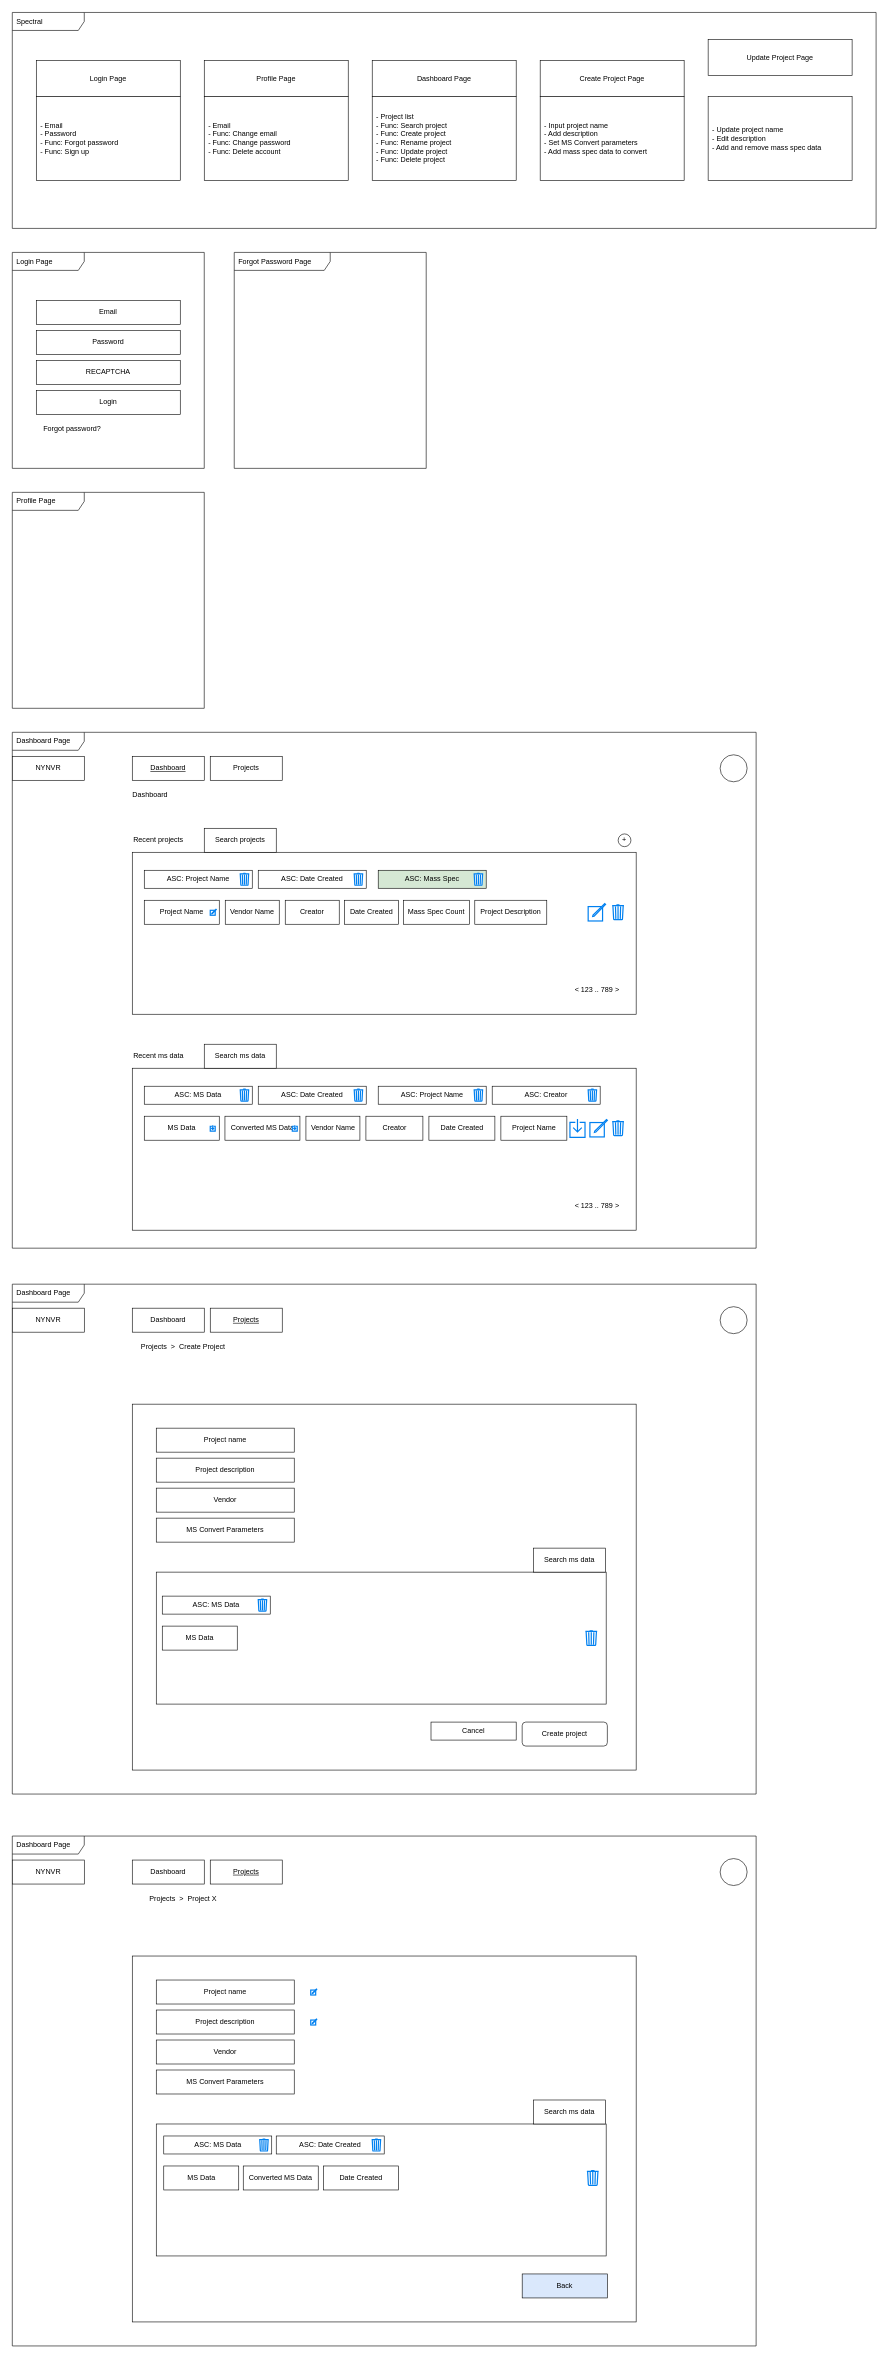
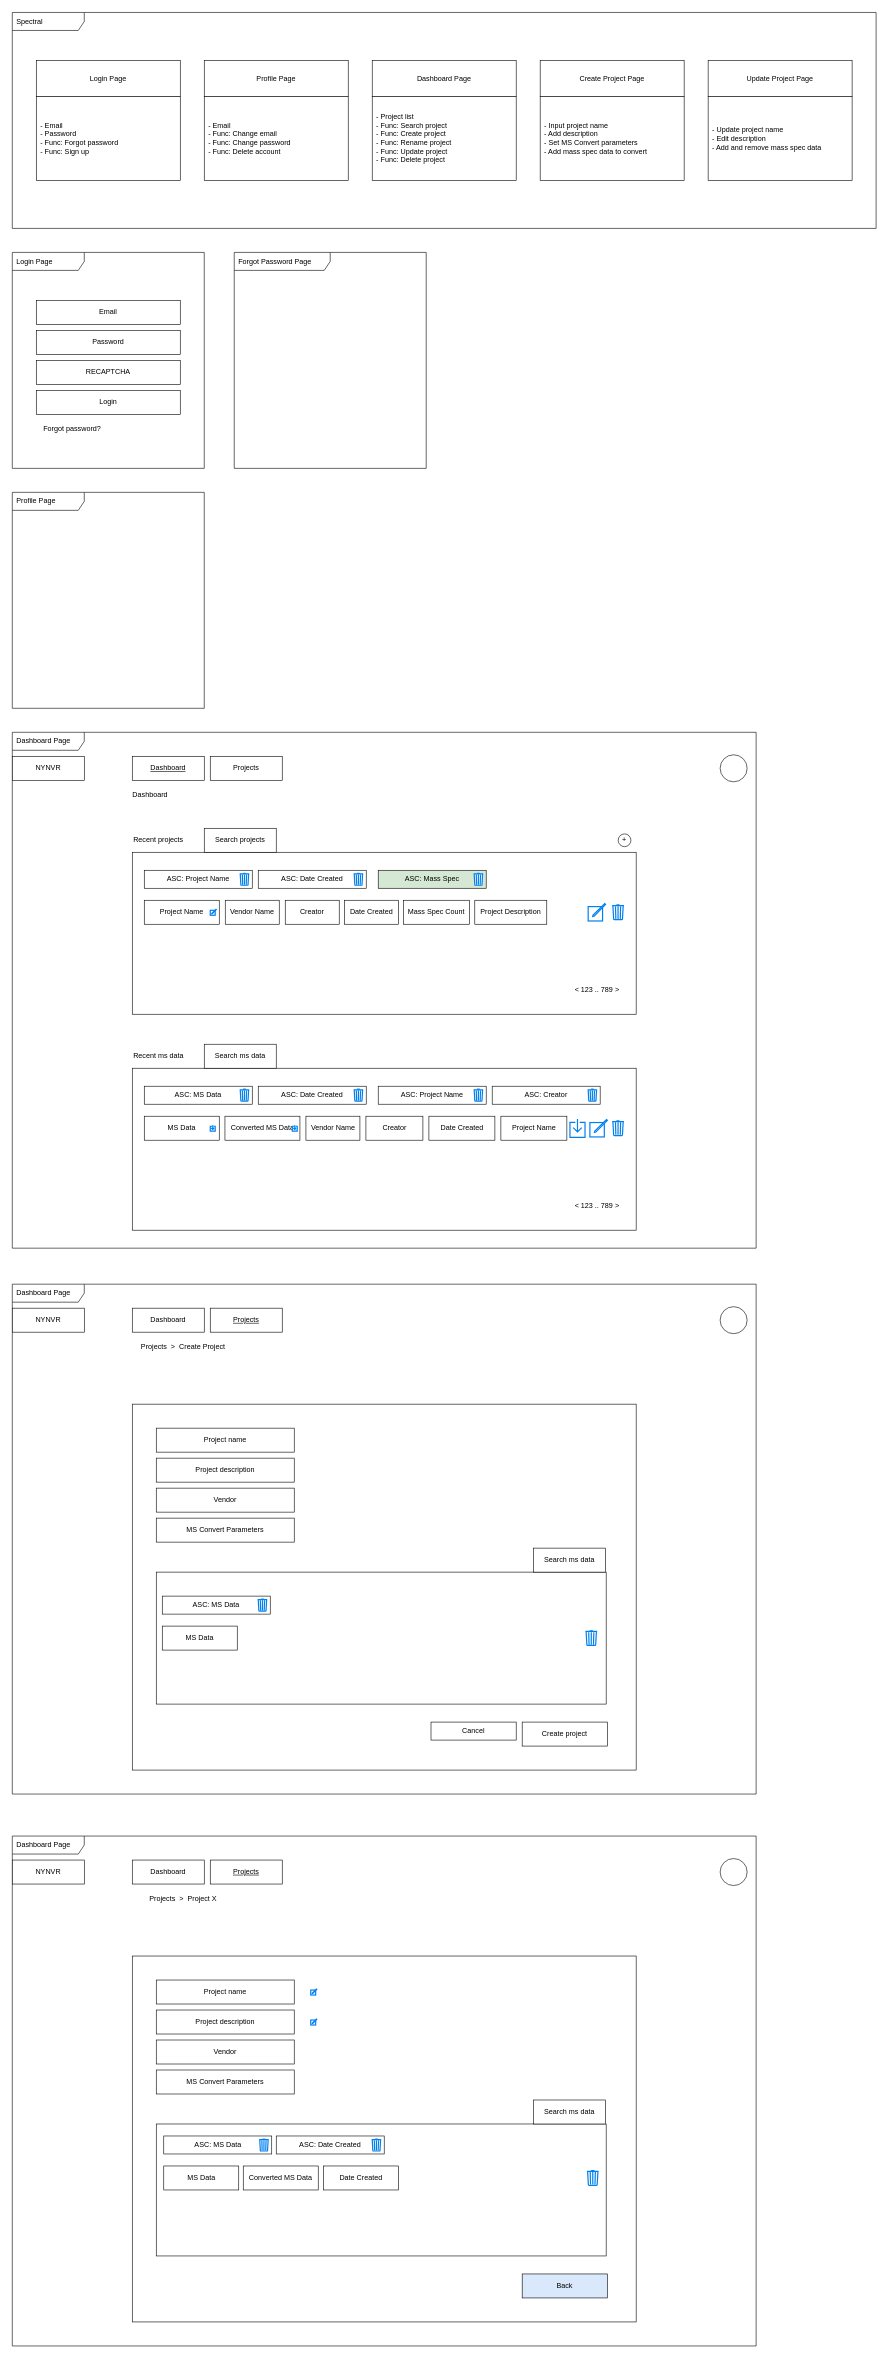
node "Update Project Page": moved (780, 57) -> (780, 78)
node "Create project": shape rounded rectangle -> rectangle
